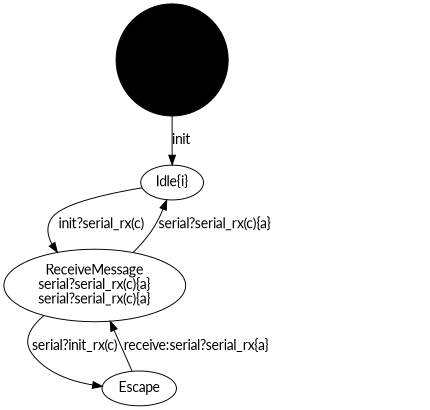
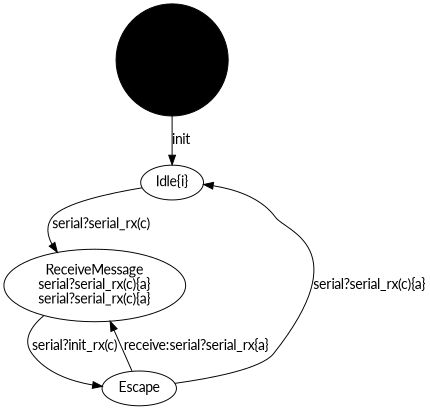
edge "Idle{i}" -> "ReceiveMessage serial?serial_rx(c){a} serial?serial_rx(c){a}": label "init?serial_rx(c)" -> "serial?serial_rx(c)"
edge "ReceiveMessage serial?serial_rx(c){a} serial?serial_rx(c){a}" -> "Idle{i}": now "Escape" -> "Idle{i}"
